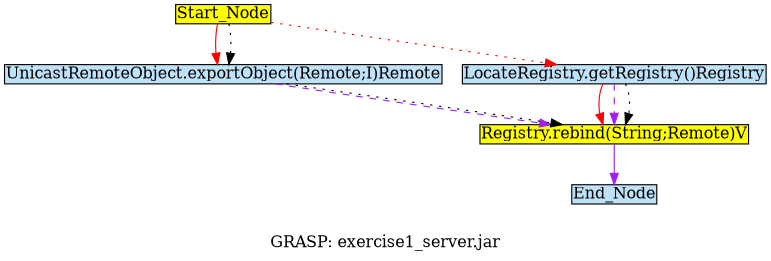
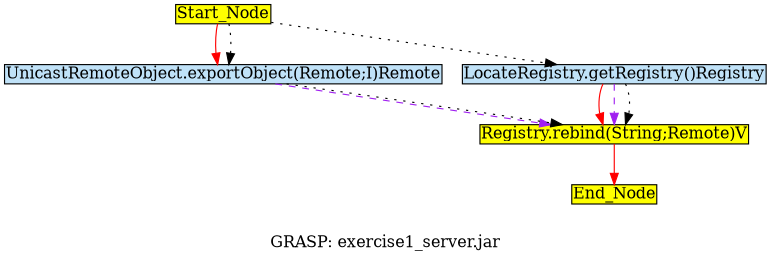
edge "Start_Node" -> "LocateRegistry.getRegistry()Registry": color red -> black
edge "Registry.rebind(String;Remote)V" -> "End_Node": color purple -> red
node "End_Node": fillcolor #c0e2f8 -> yellow
